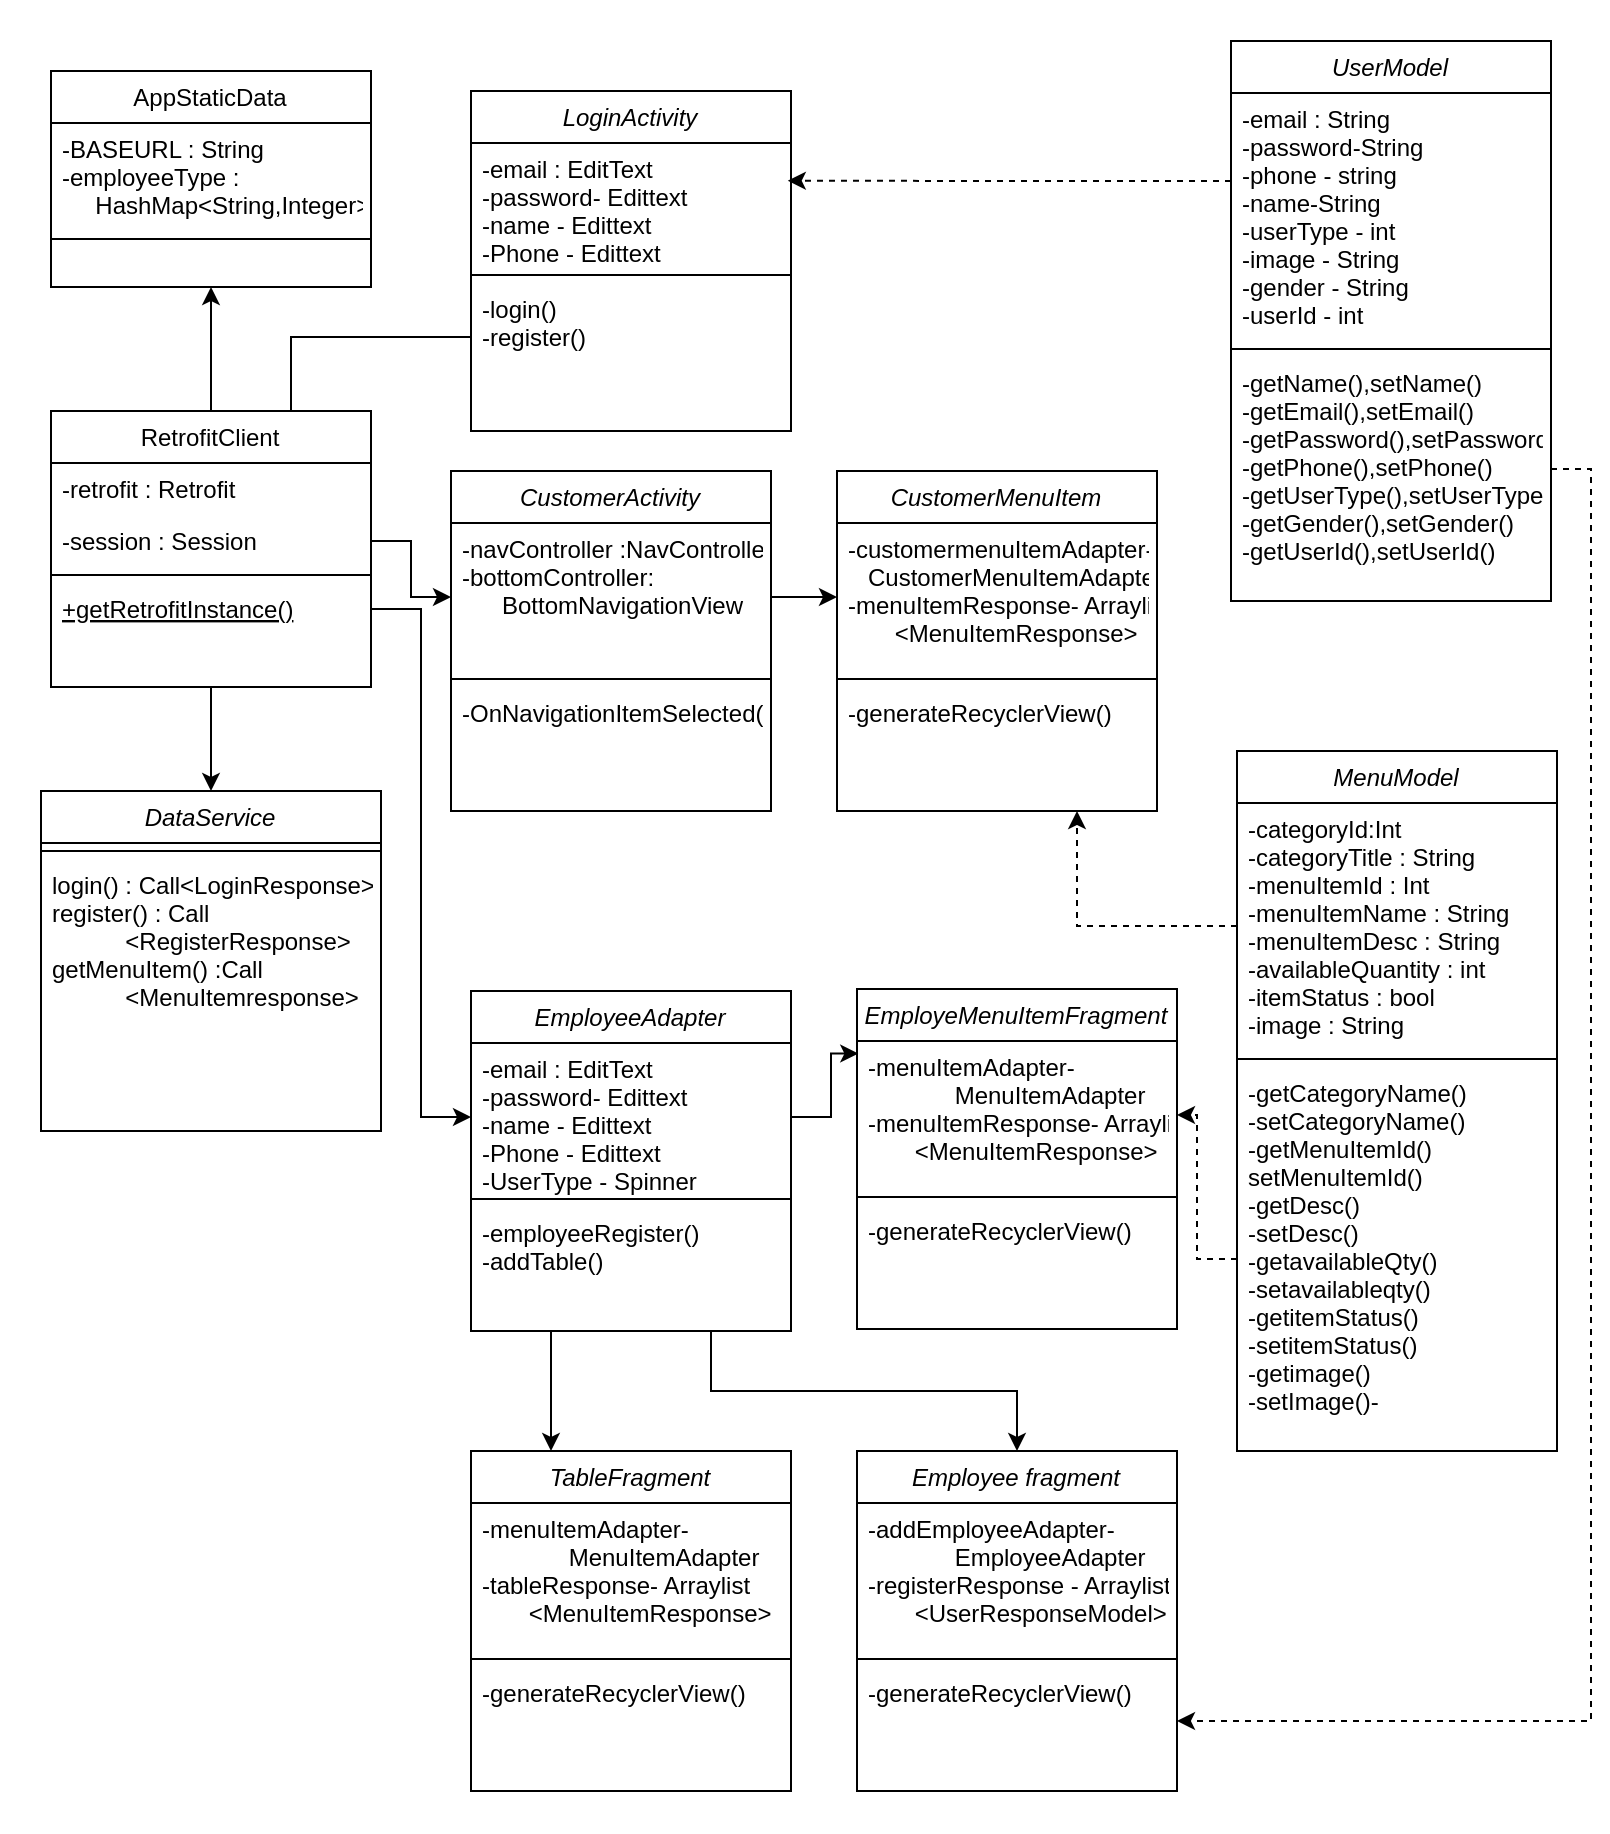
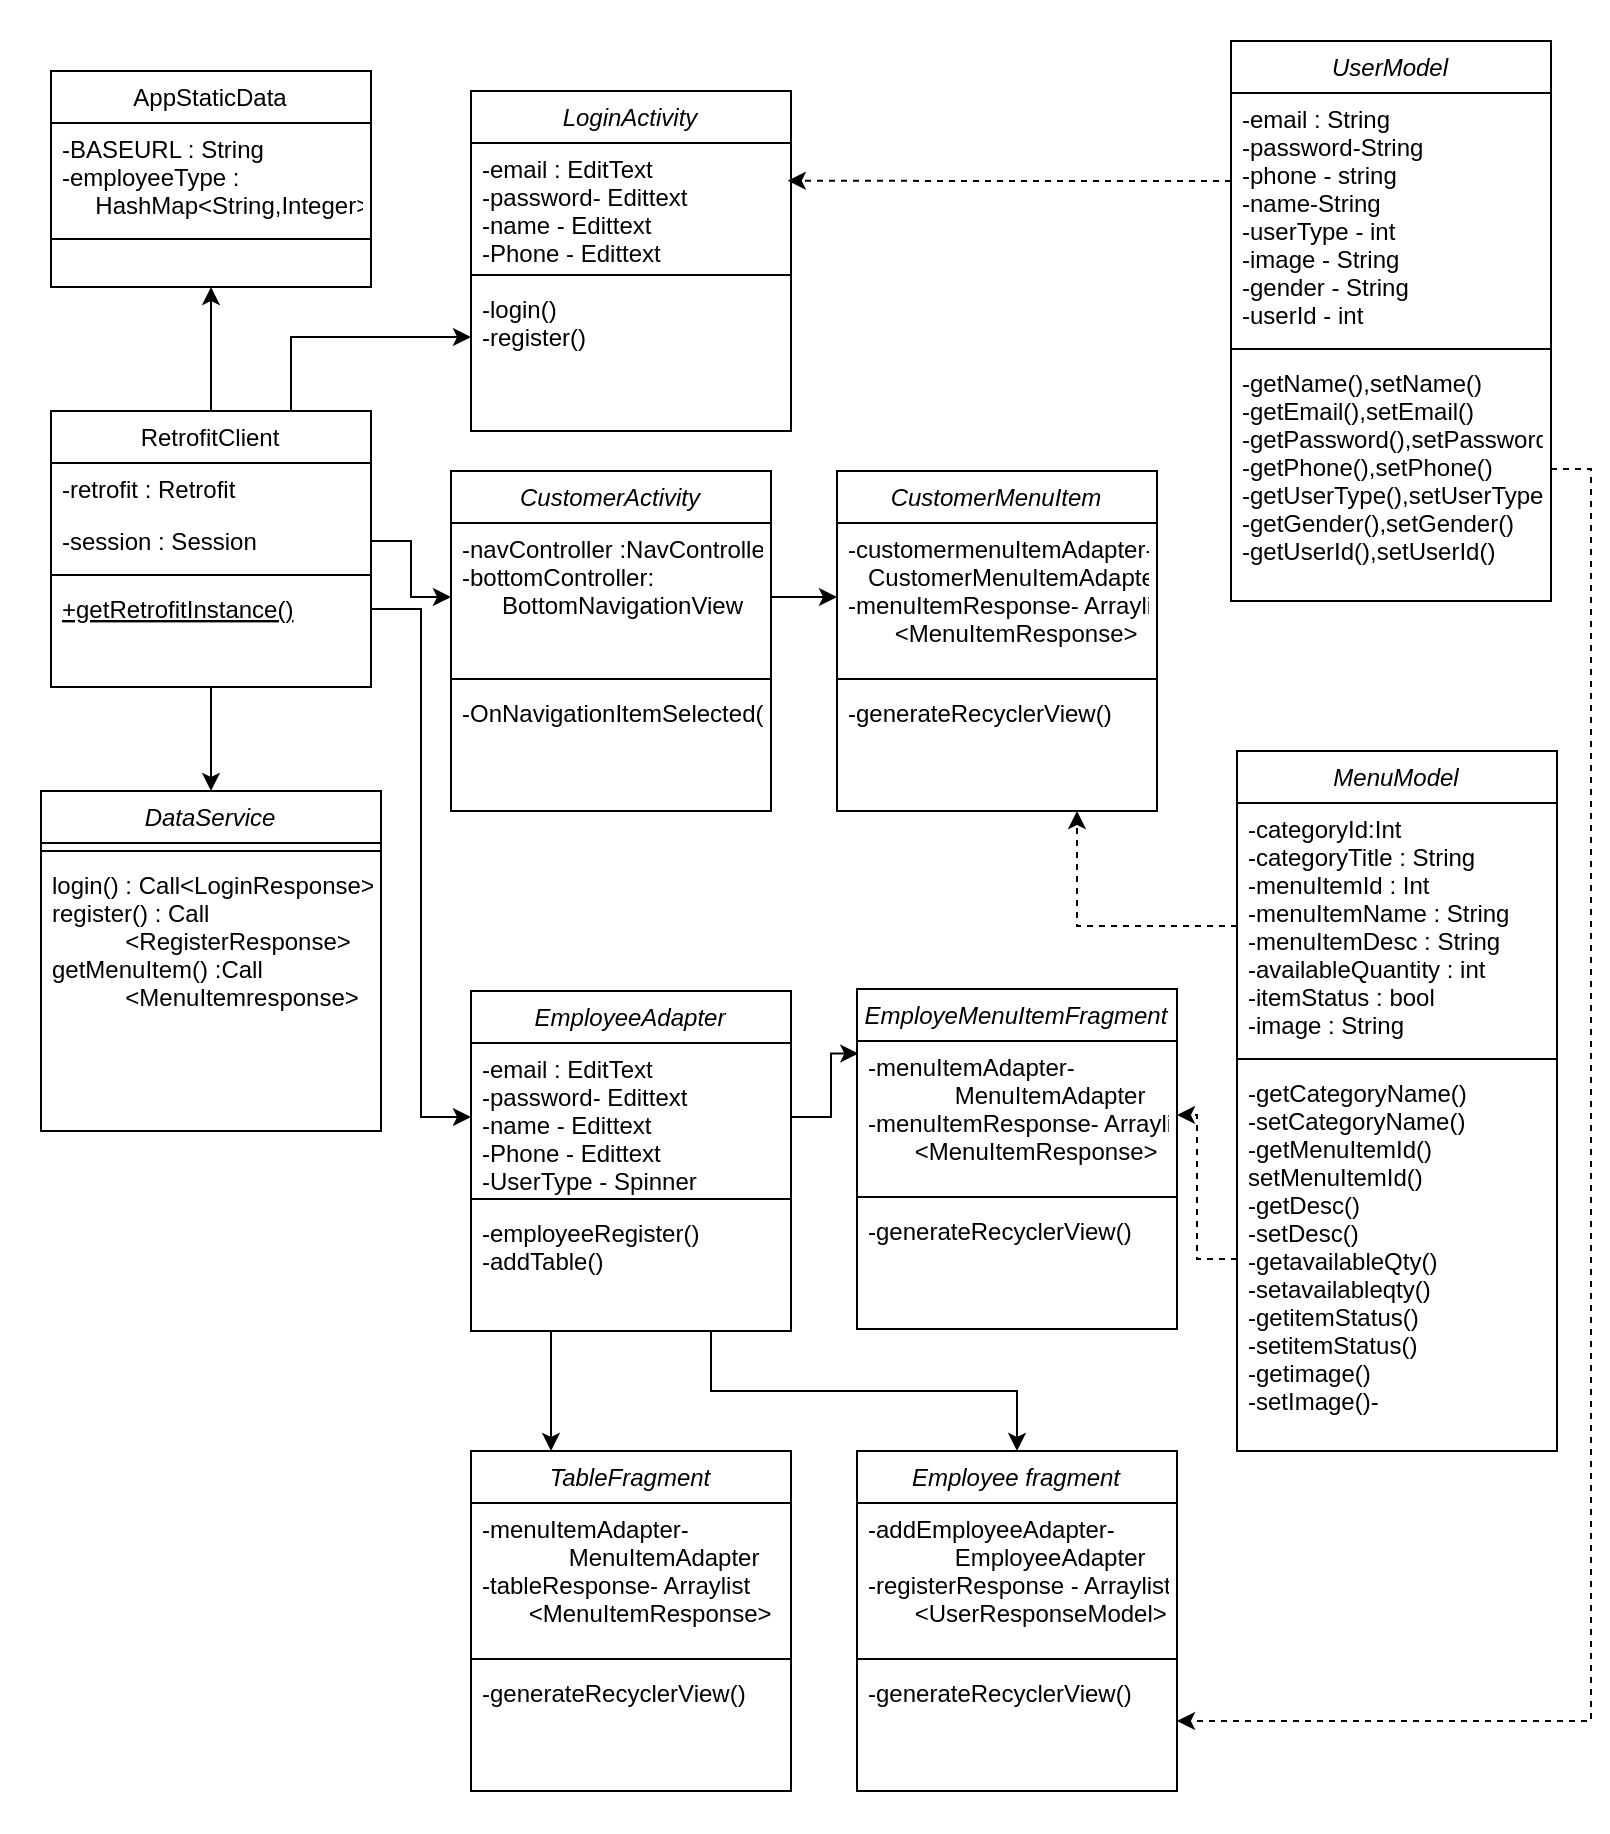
edge "-login() -register()" -- "RetrofitClient": arrowhead none -> classic
